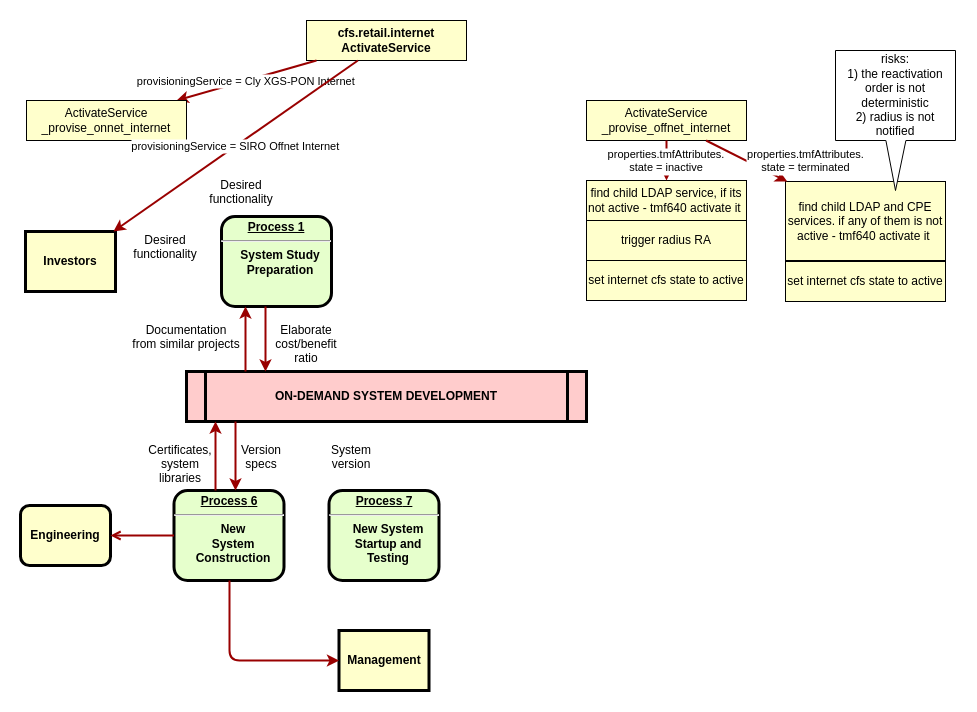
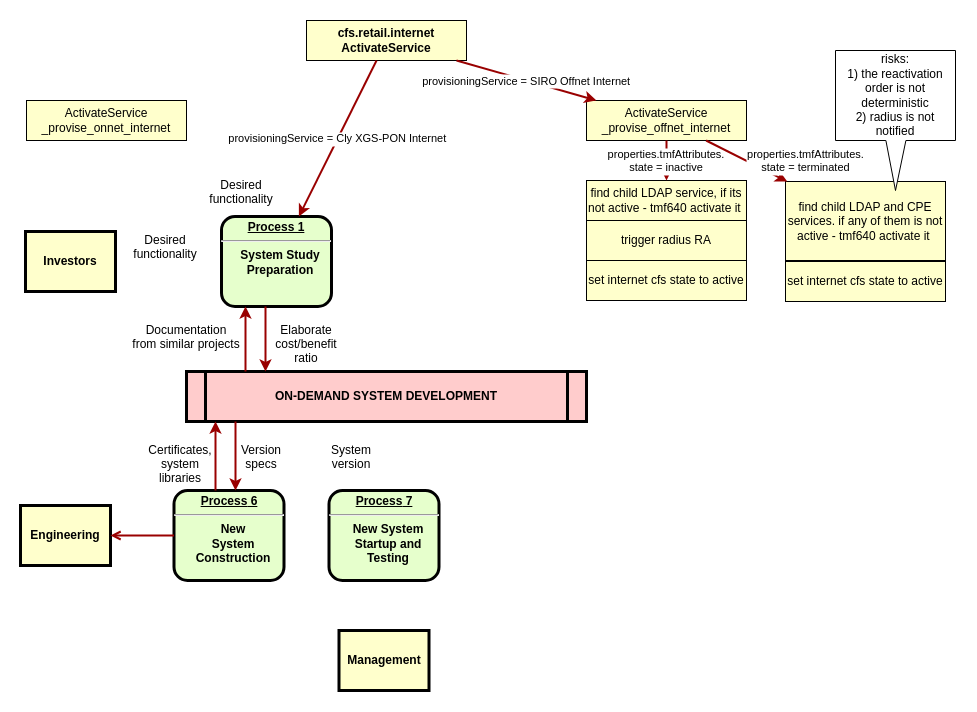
edge "cfs.retail.internet ActivateService" -> "ActivateService _provise_onnet_internet": now "cfs.retail.internet ActivateService" -> "Process 1 System Study Preparation"
edge "cfs.retail.internet ActivateService" -> "Investors": now "cfs.retail.internet ActivateService" -> "ActivateService _provise_offnet_internet"
node "Engineering": shape rounded rectangle -> rectangle
edge "Process 6 New System Construction" -> "Management": removed
